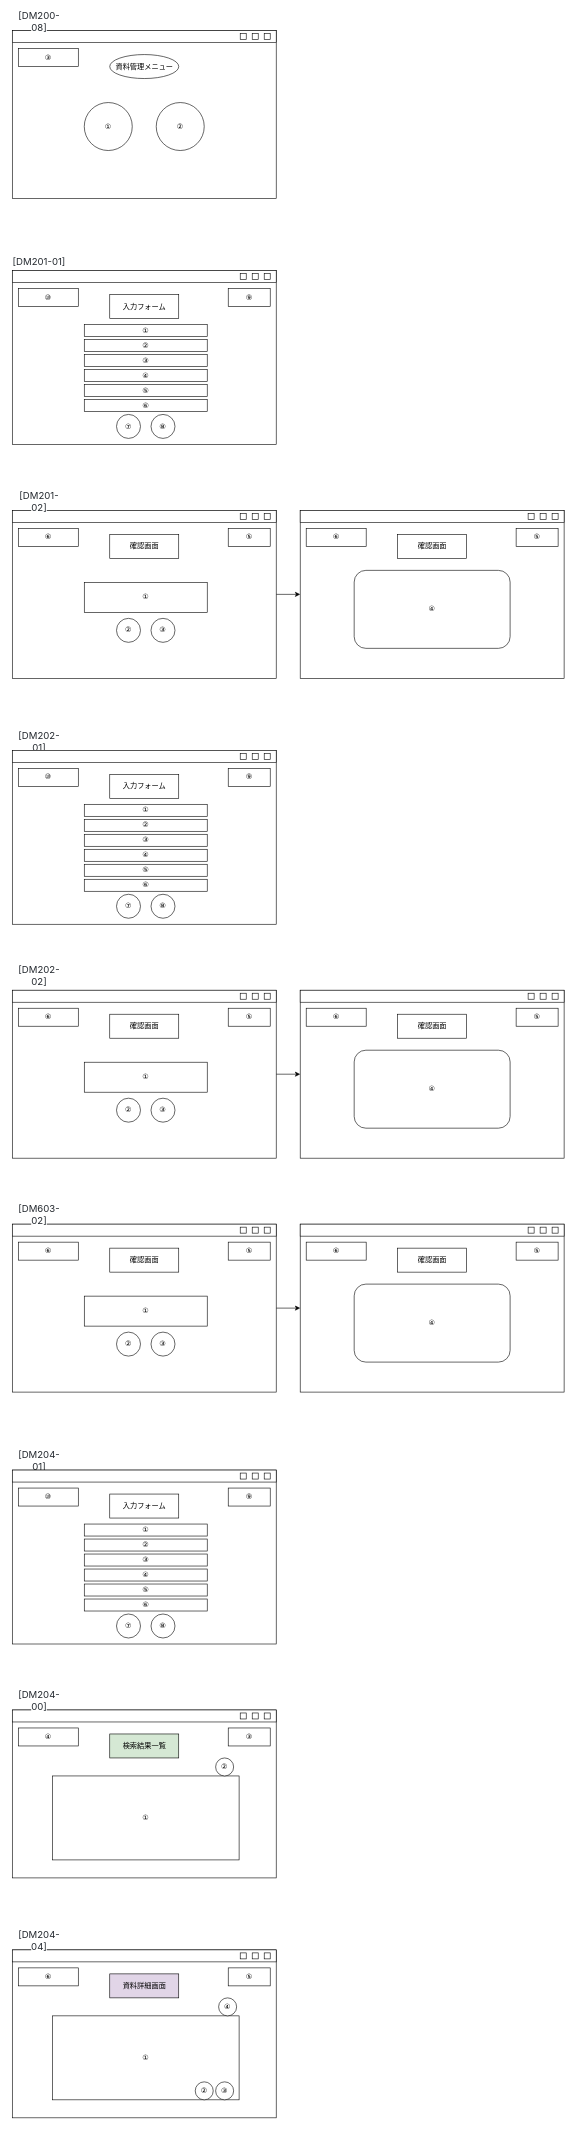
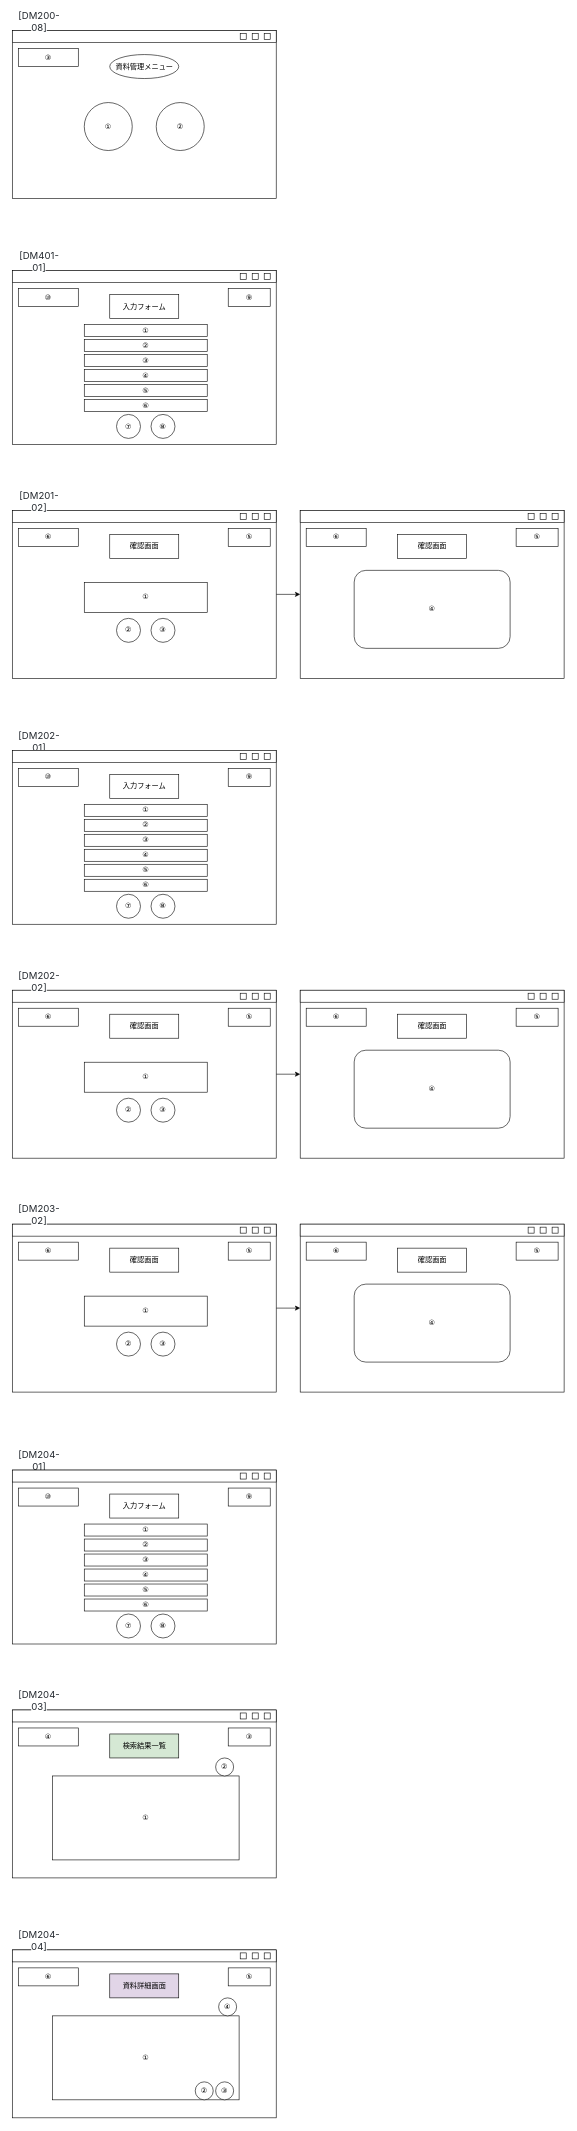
node "[DM201-01]": label "[DM201-01]" -> "[DM401-01]"
node "[DM202-02]": moved (39, 975) -> (39, 981)
node "[DM603-02]": label "[DM603-02]" -> "[DM203-02]"
node "[DM204-00]": label "[DM204-00]" -> "[DM204-03]"
